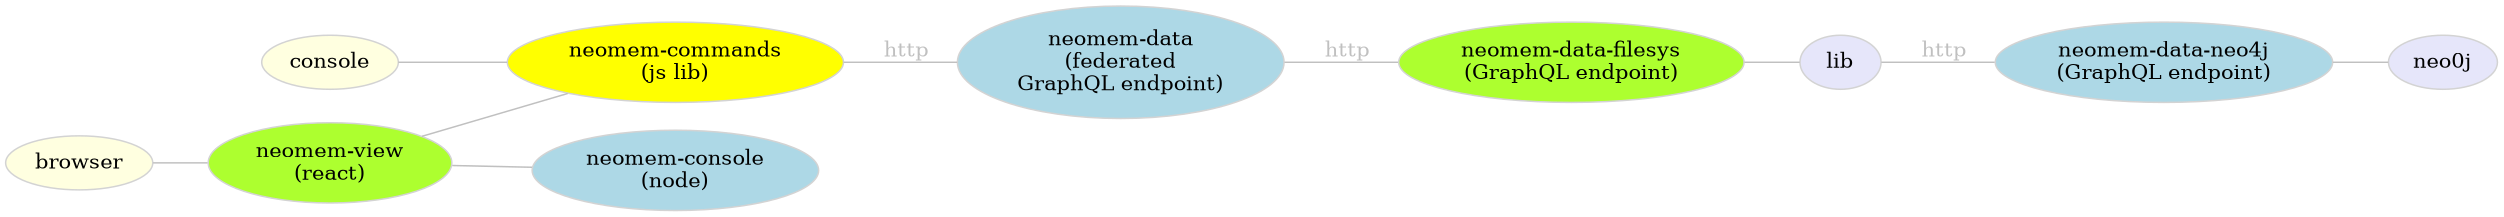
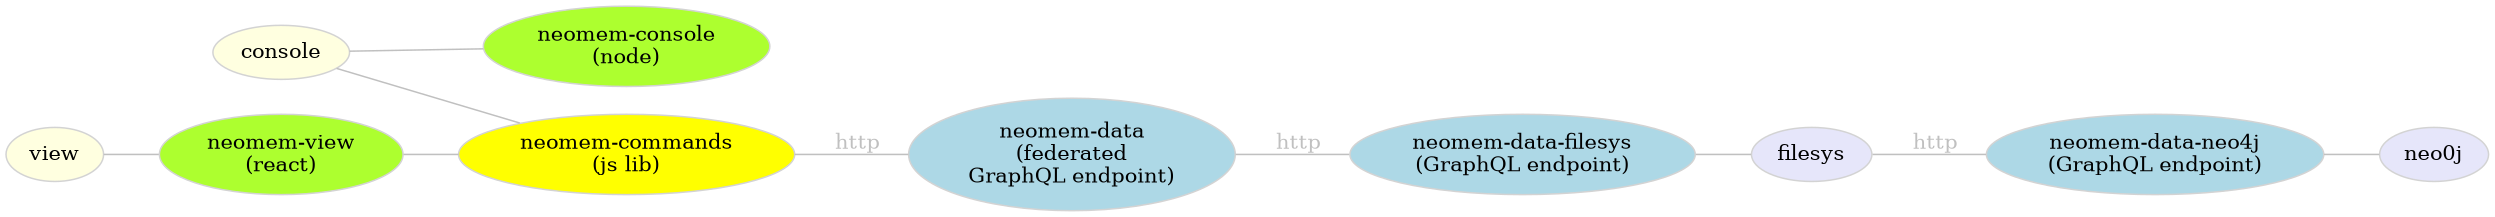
node "neomem-data-filesys (GraphQL endpoint)": fillcolor greenyellow -> lightblue
node "lib": label "lib" -> "filesys"
node "browser": label "browser" -> "view"
edge "neomem-view (react)" -- "neomem-console (node)": now "console" -- "neomem-console (node)"
node "neomem-console (node)": fillcolor lightblue -> greenyellow
